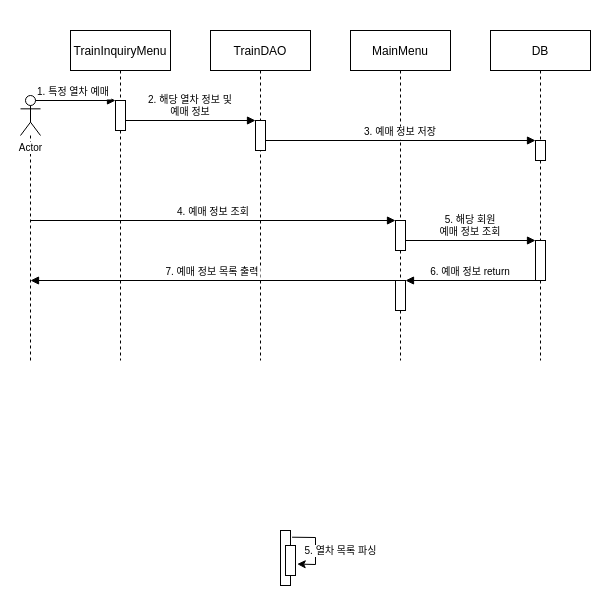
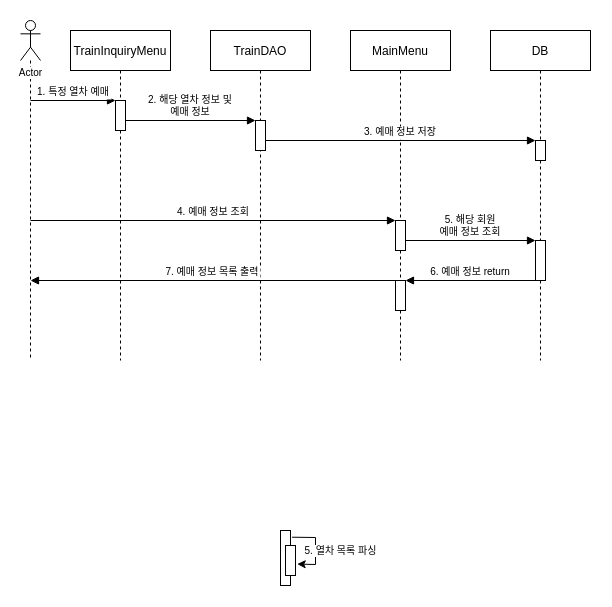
node "Actor": moved (31, 116) -> (31, 41)
